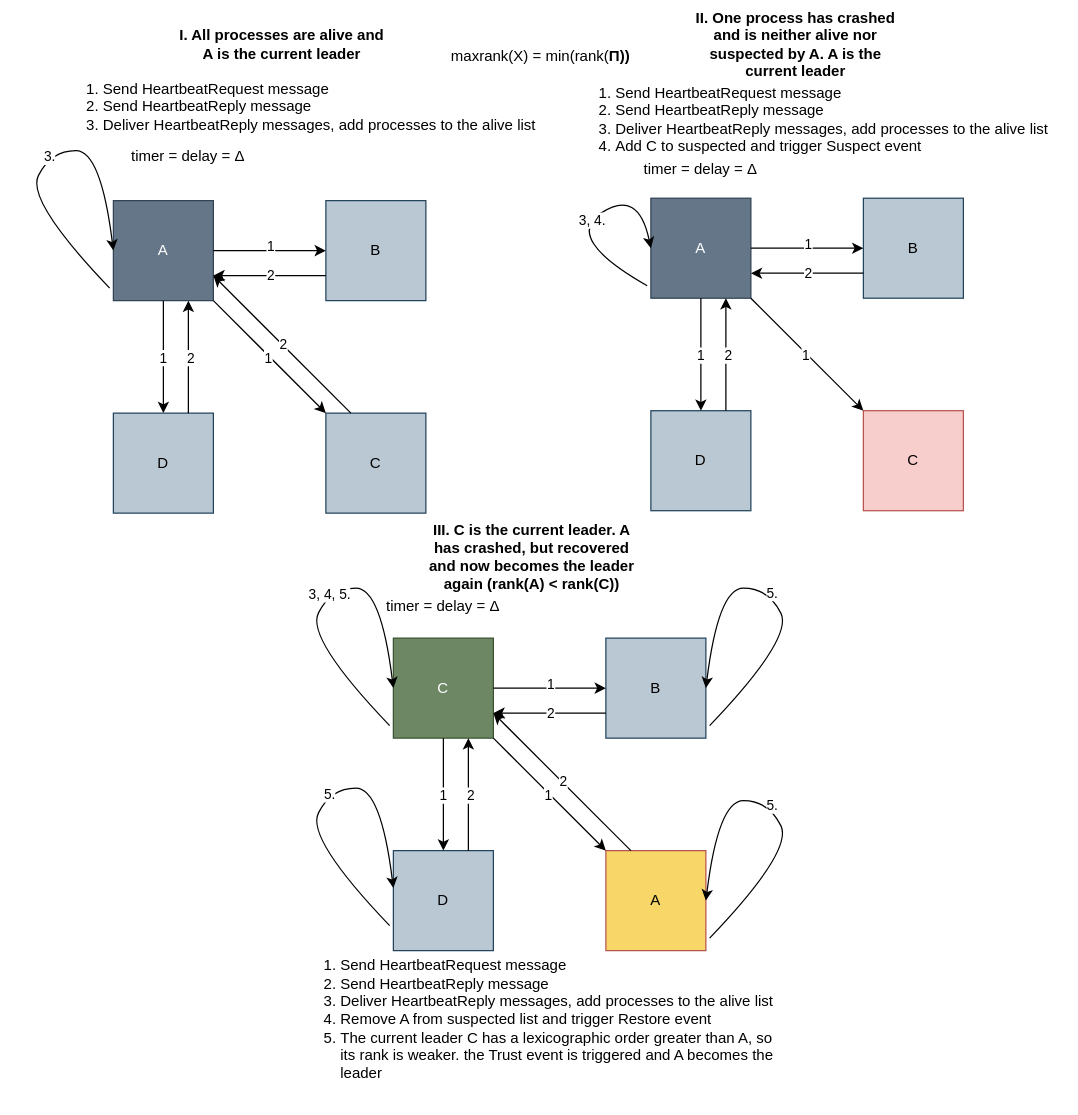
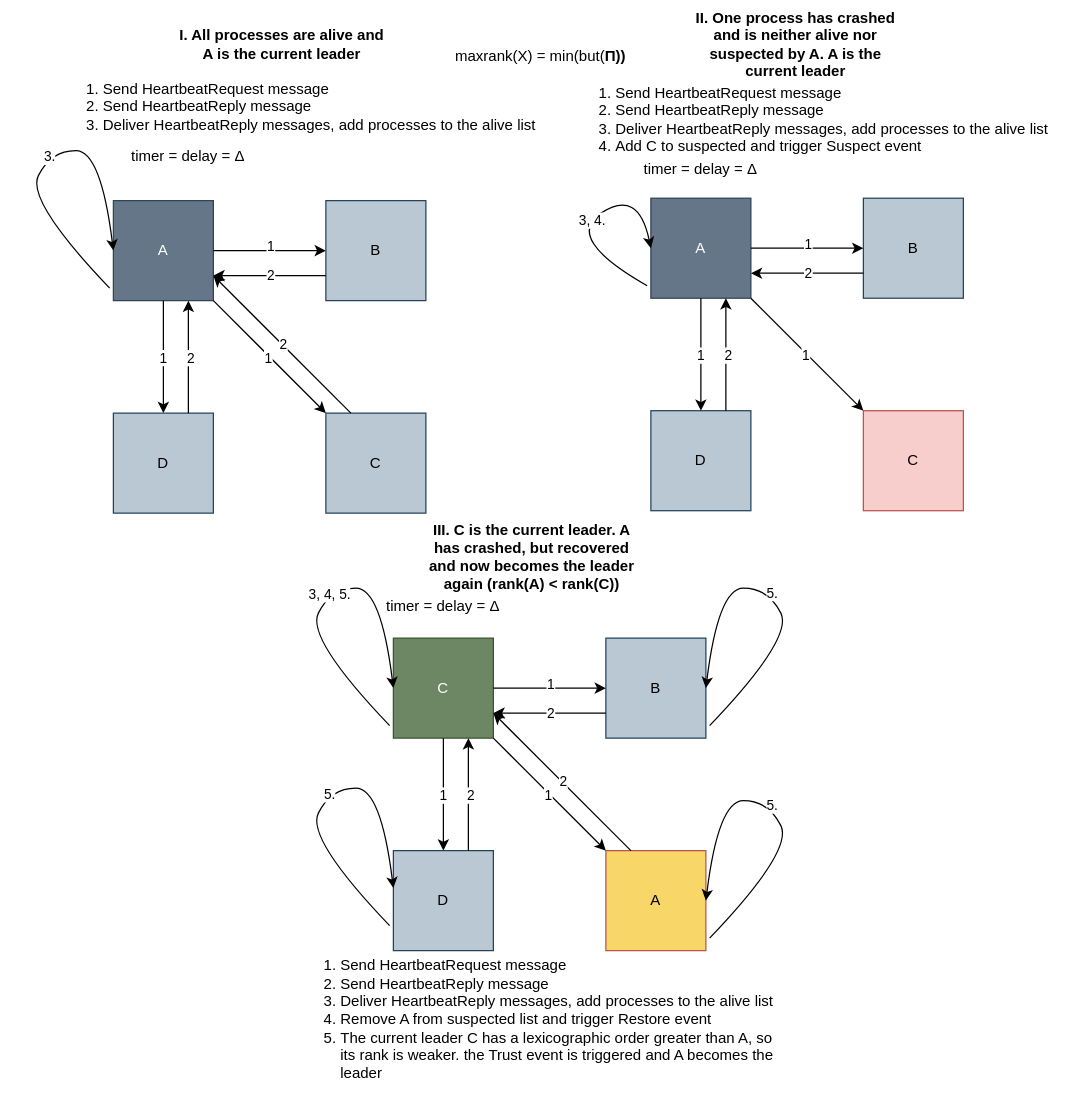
node "maxrank(X) = min(rank(Π))": label "maxrank(X) = min(rank(Π))" -> "maxrank(X) = min(but(Π))"
